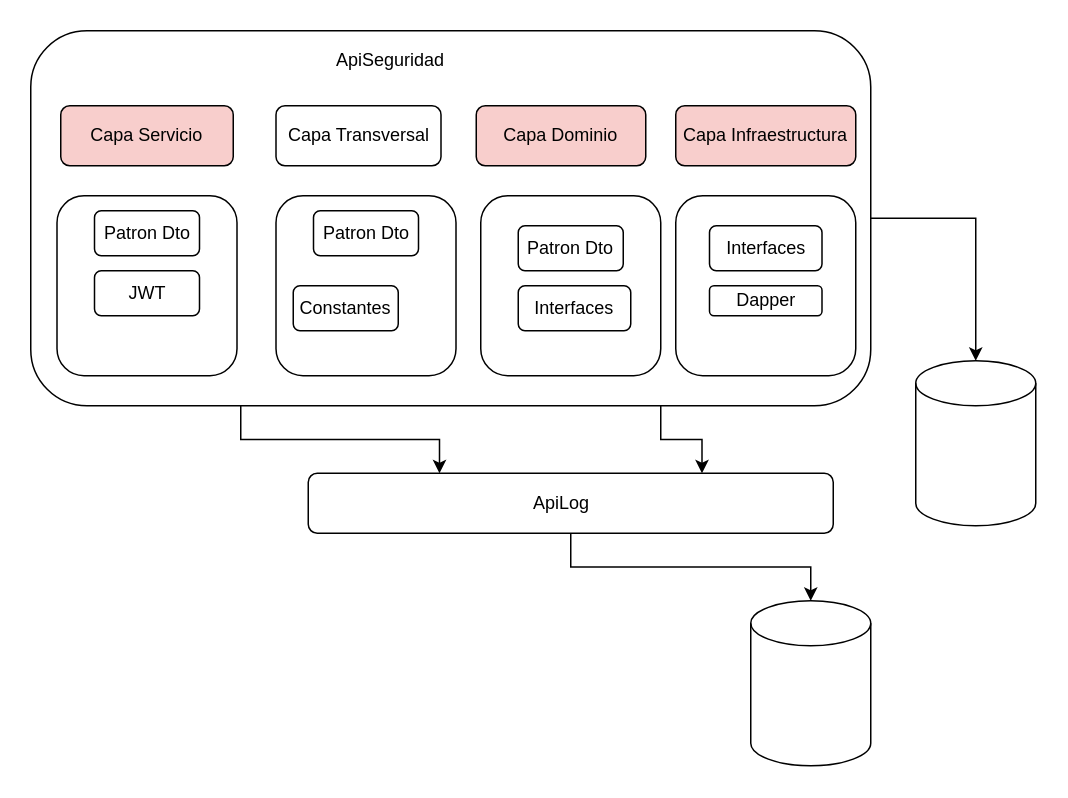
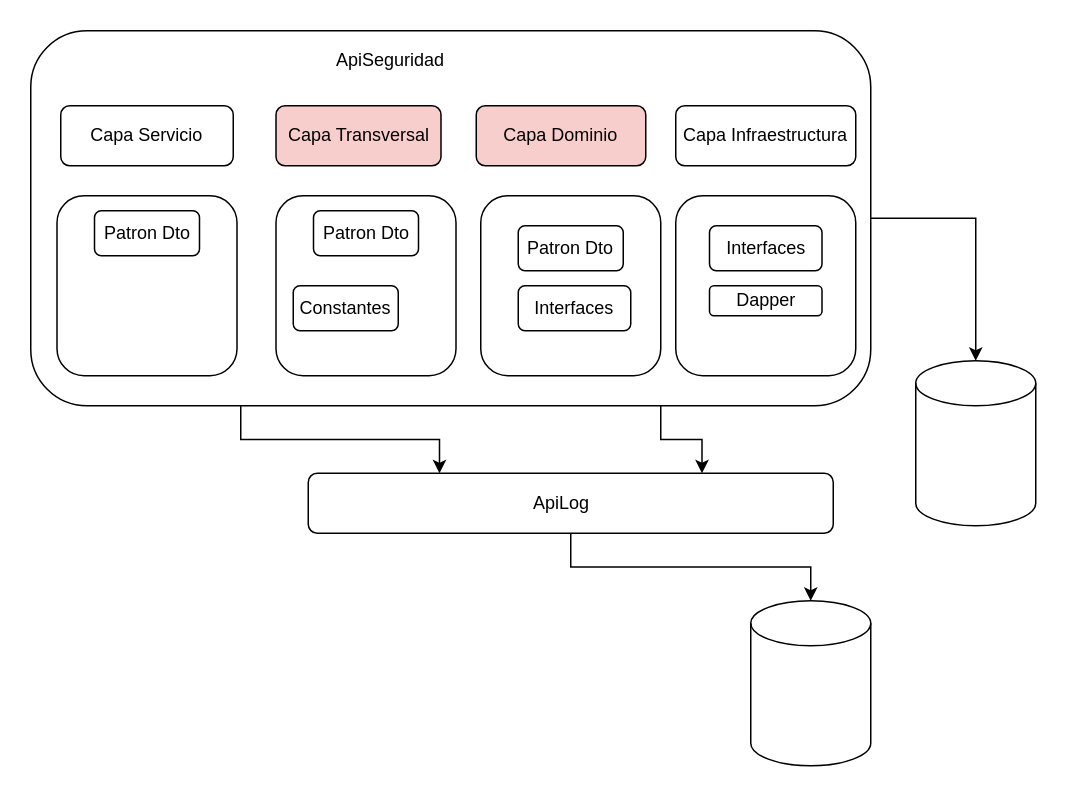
node "Capa Servicio": fillcolor #f8cecc -> #ffffff
node "Capa Transversal": fillcolor #ffffff -> #f8cecc
node "Capa Infraestructura": fillcolor #f8cecc -> #ffffff
node "JWT": removed
